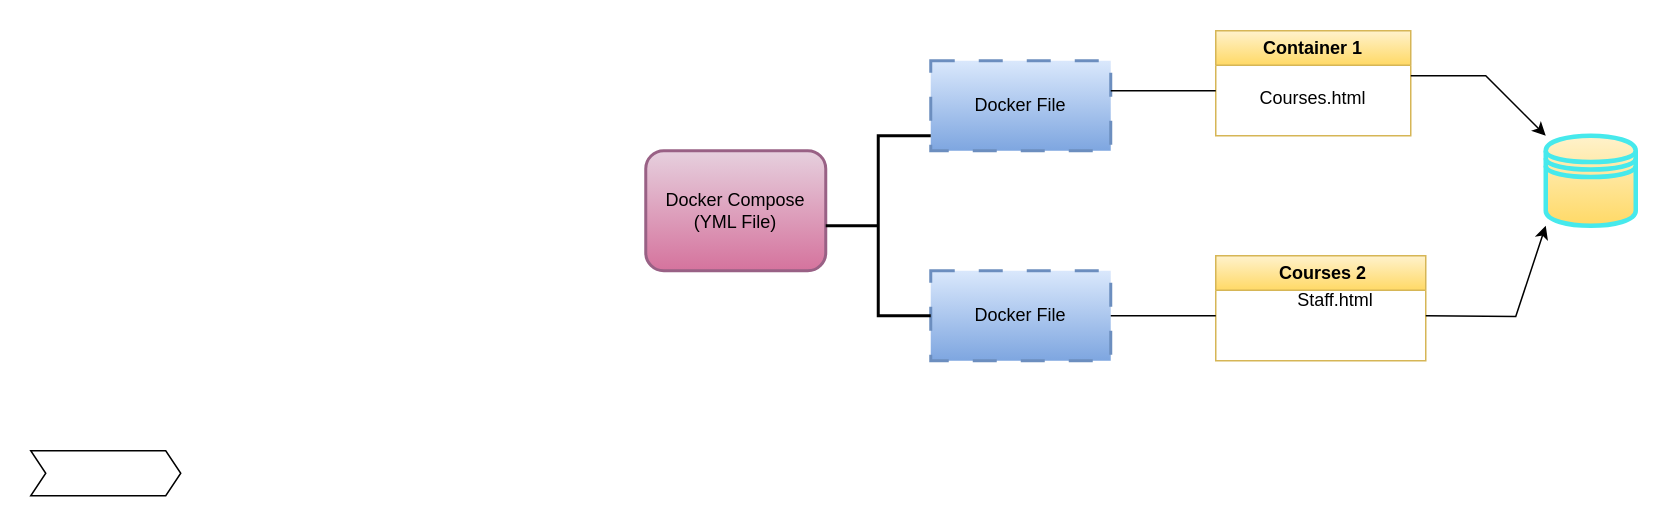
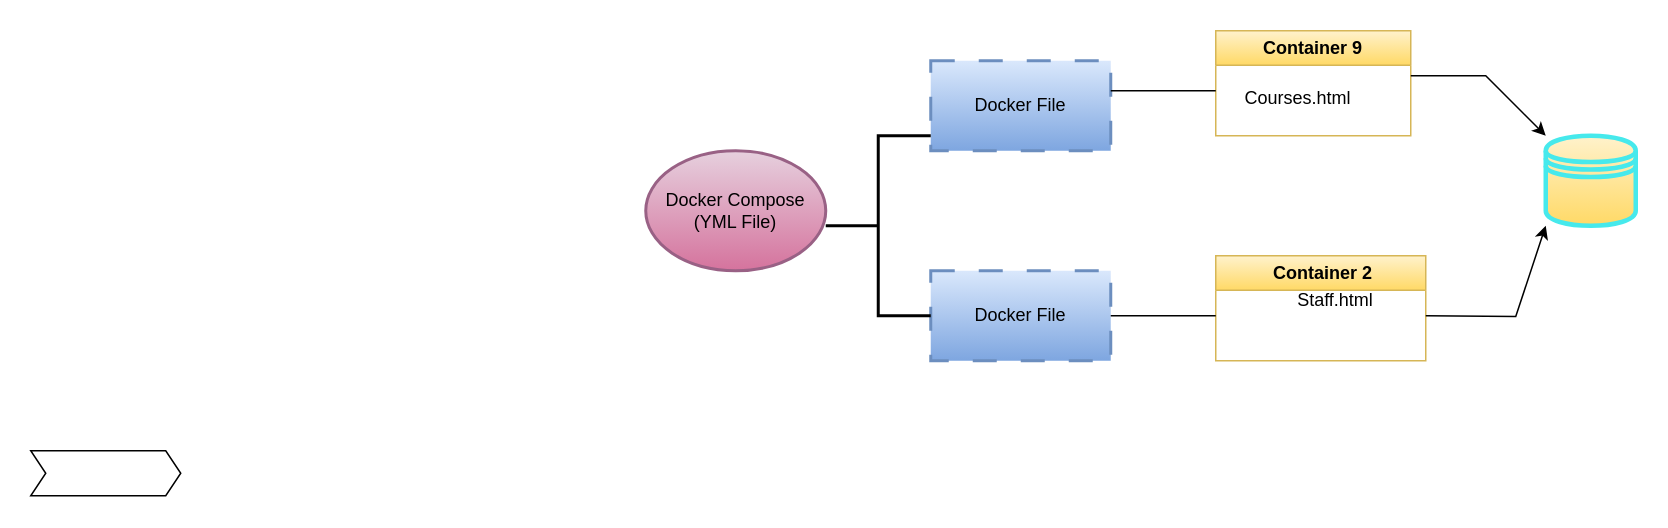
node "Container 1": label "Container 1" -> "Container 9"
node "Courses.html": moved (1313, 98) -> (1298, 98)
node "Docker Compose (YML File)": shape rounded rectangle -> ellipse
node "Courses 2": label "Courses 2" -> "Container 2"
